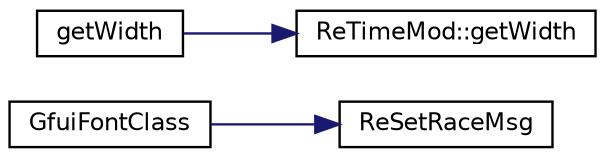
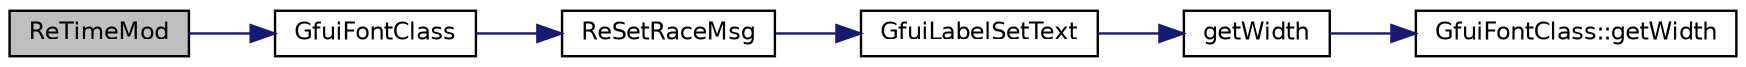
node "ReTimeMod": added
node "ReTimeMod::getWidth": label "ReTimeMod::getWidth" -> "GfuiFontClass::getWidth"
node "GfuiLabelSetText": added
